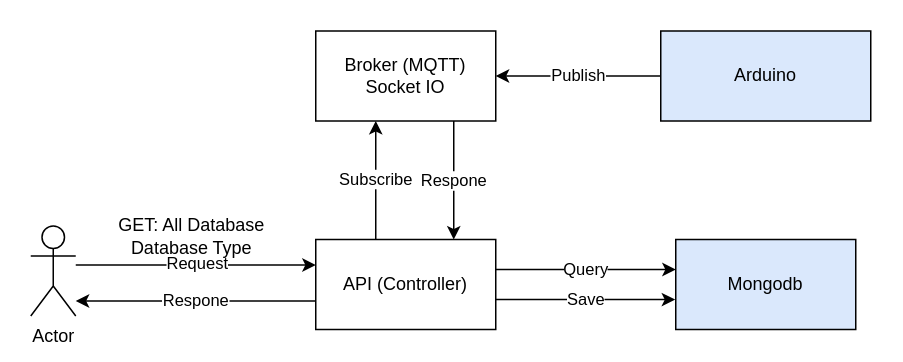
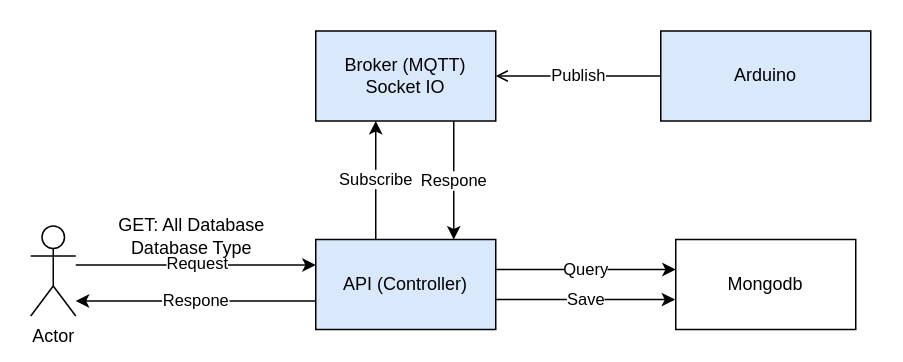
node "Broker (MQTT) Socket IO": fillcolor #ffffff -> #dae8fc
edge "Arduino" -> "Broker (MQTT) Socket IO": arrowhead classic -> open
node "API (Controller)": fillcolor #ffffff -> #dae8fc
node "Mongodb": fillcolor #dae8fc -> #ffffff
